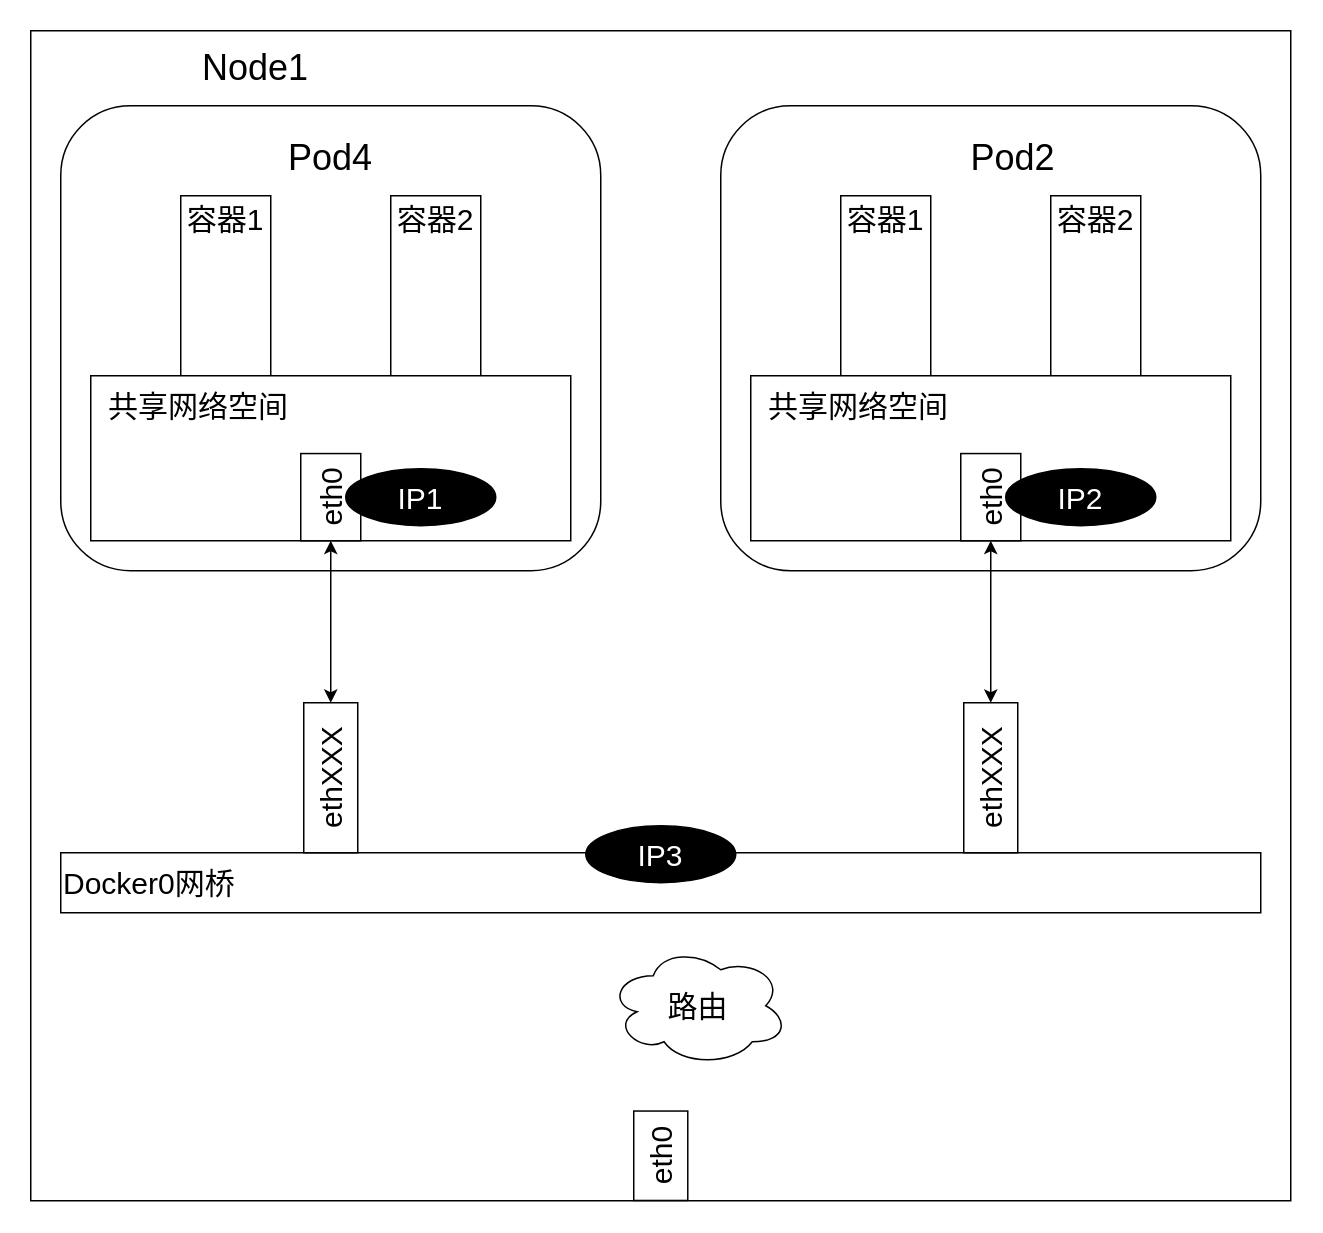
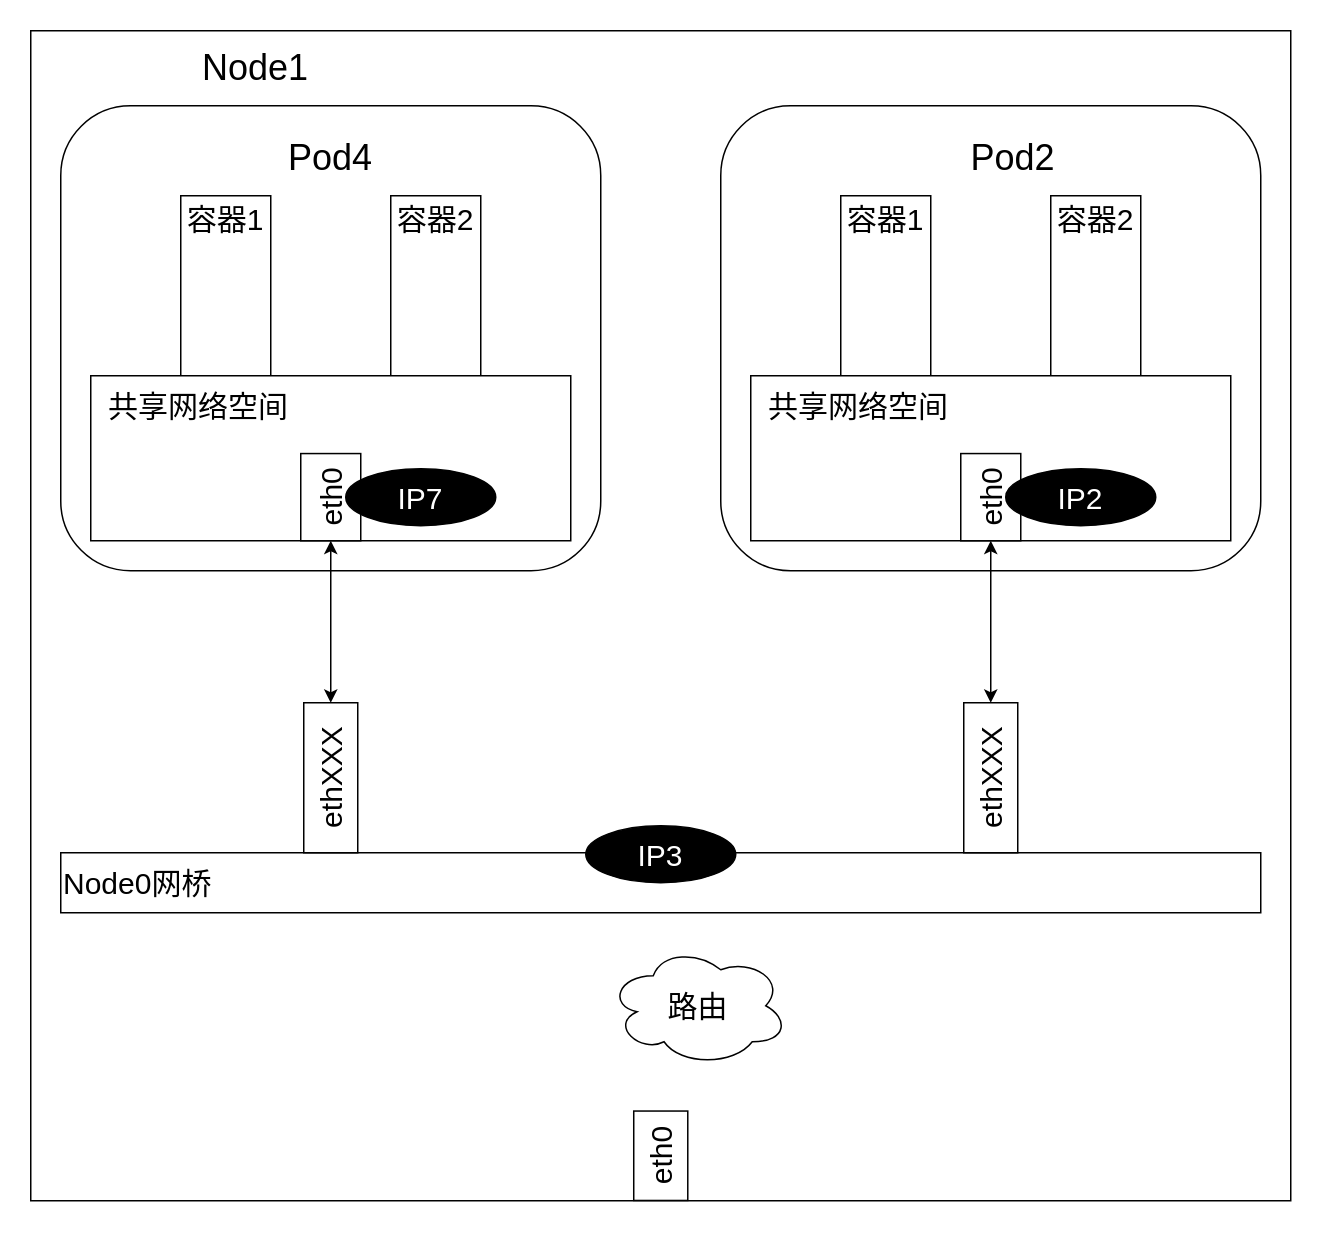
node "IP1": label "IP1" -> "IP7"
node "Docker0网桥": label "Docker0网桥" -> "Node0网桥"
